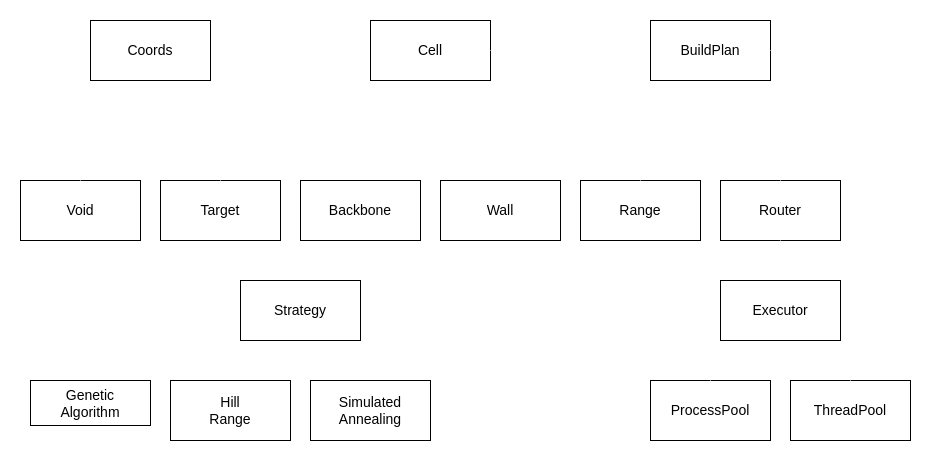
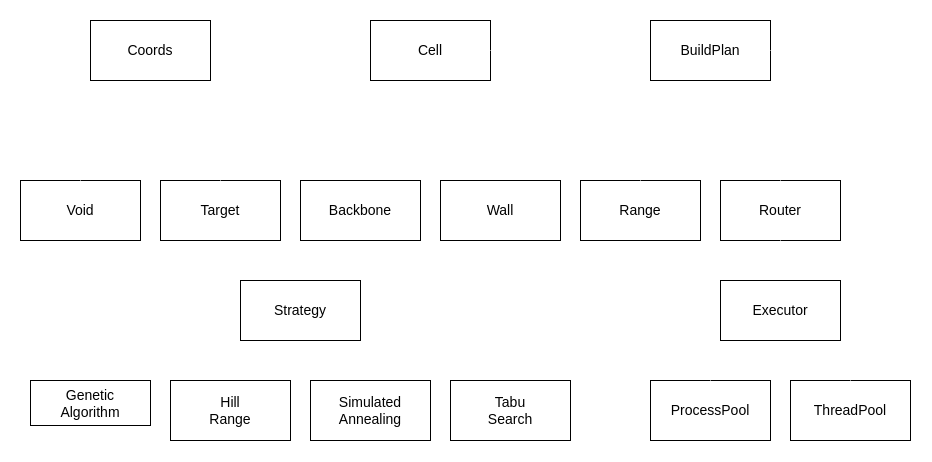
edge "Tabu Search" -> "Strategy": added
node "Tabu Search": added
